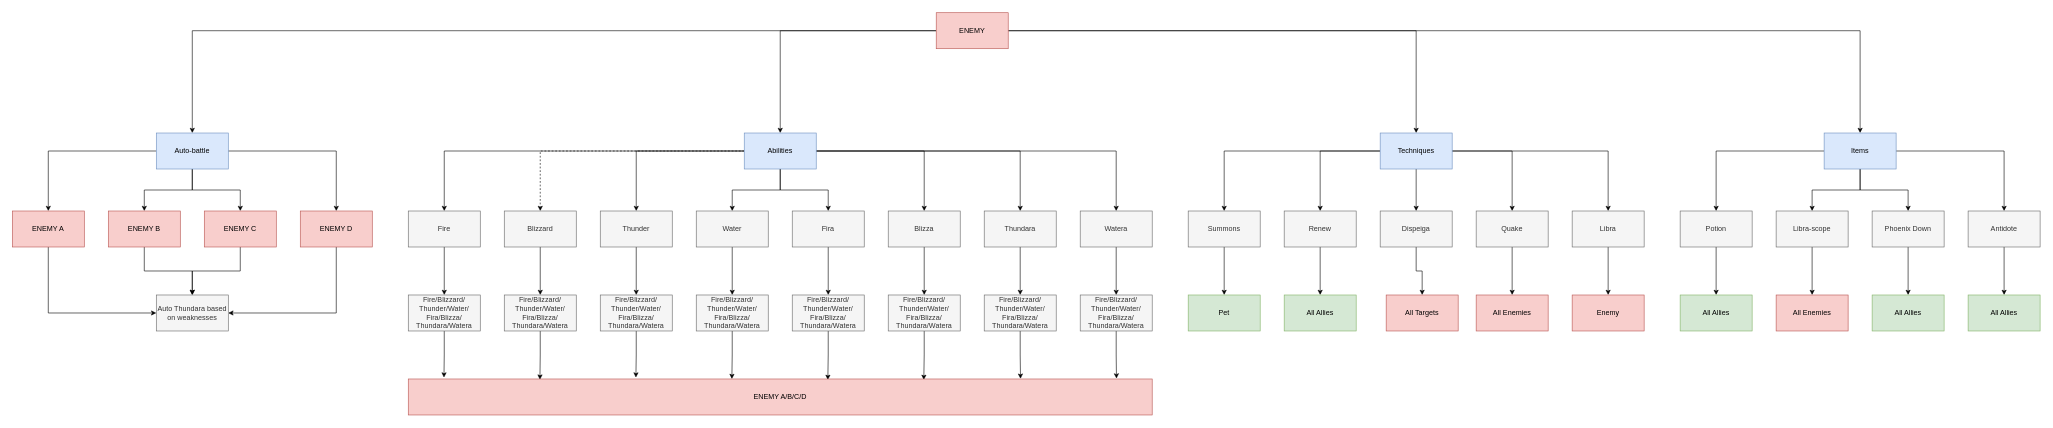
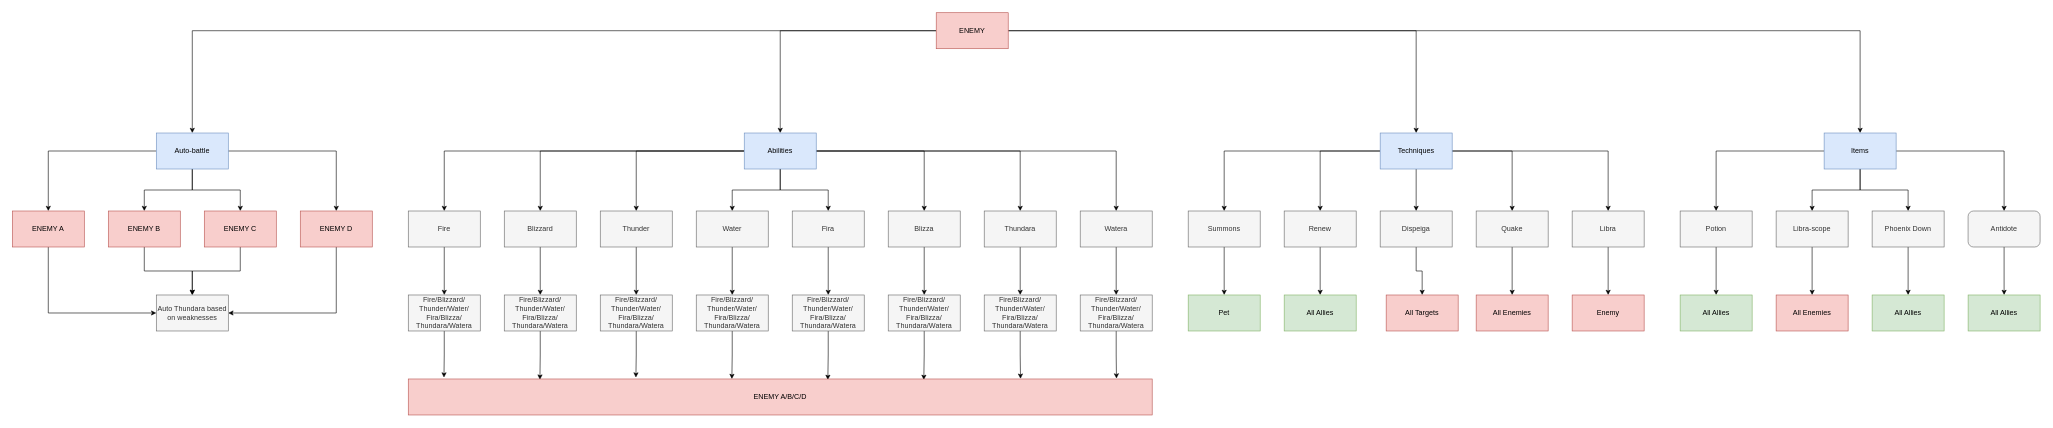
edge "Abilities" -> "Blizzard": style dashed -> solid
node "Antidote": shape rectangle -> rounded rectangle
